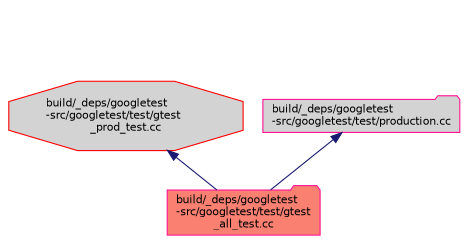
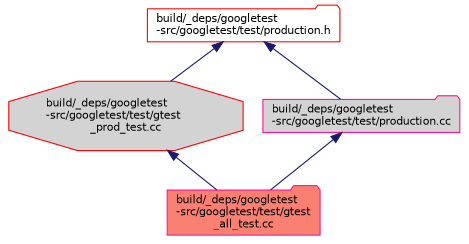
node "build/_deps/googletest -src/googletest/test/production.h": added
